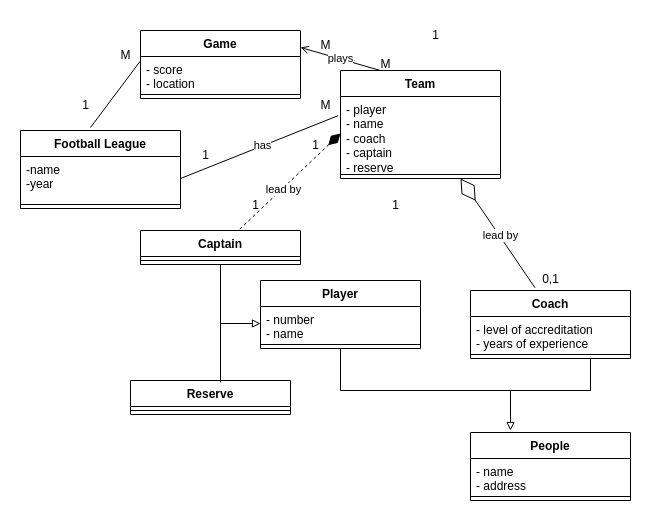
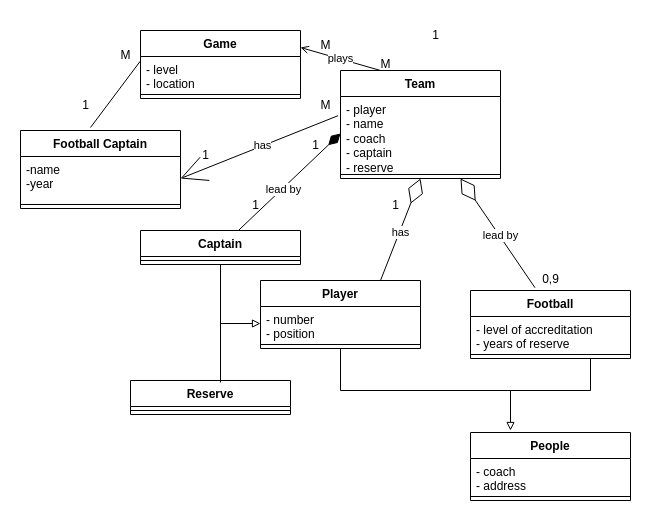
node "- score - location": label "- score - location" -> "- level - location"
node "Football League": label "Football League" -> "Football Captain"
edge "Captain" -> "- player - name - coach - captain - reserve": style dashed -> solid
edge "- player - name - coach - captain - reserve" -- "-name -year": arrowhead none -> open
edge "Player" -> "Team": added, label "has"
node "0,1": label "0,1" -> "0,9"
node "Coach": label "Coach" -> "Football"
node "- number - name": label "- number - name" -> "- number - position"
node "- level of accreditation - years of experience": label "- level of accreditation - years of experience" -> "- level of accreditation - years of reserve"
node "- name - address": label "- name - address" -> "- coach - address"
